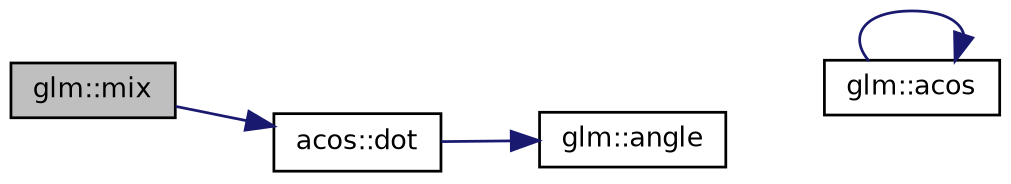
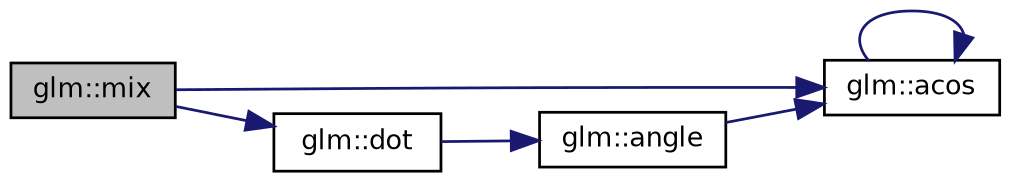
edge "glm::mix" -> "glm::acos": added
edge "glm::angle" -> "glm::acos": added
node "acos::dot": label "acos::dot" -> "glm::dot"
